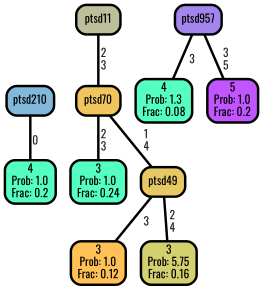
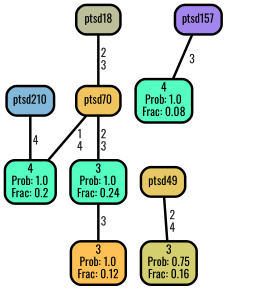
node "ptsd11": label "ptsd11" -> "ptsd18"
node "ptsd957": label "ptsd957" -> "ptsd157"
node "4 Prob: 1.3 Frac: 0.08": label "4 Prob: 1.3 Frac: 0.08" -> "4 Prob: 1.0 Frac: 0.08"
node "5 Prob: 1.0 Frac: 0.2": removed
edge "ptsd210" -- "4 Prob: 1.0 Frac: 0.2": label " 0" -> " 4"
edge "ptsd70" -- "ptsd49": now "ptsd70" -- "4 Prob: 1.0 Frac: 0.2"
edge "ptsd49" -- "3 Prob: 1.0 Frac: 0.12": now "3 Prob: 1.0 Frac: 0.24" -- "3 Prob: 1.0 Frac: 0.12"
node "3 Prob: 5.75 Frac: 0.16": label "3 Prob: 5.75 Frac: 0.16" -> "3 Prob: 0.75 Frac: 0.16"
